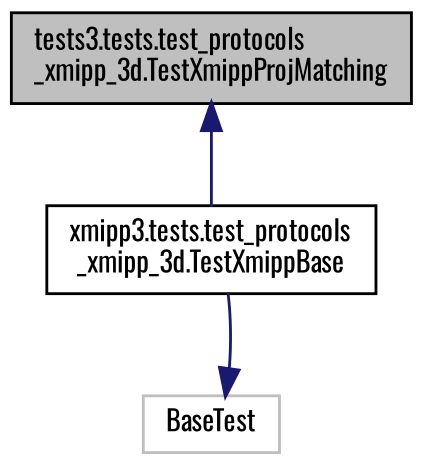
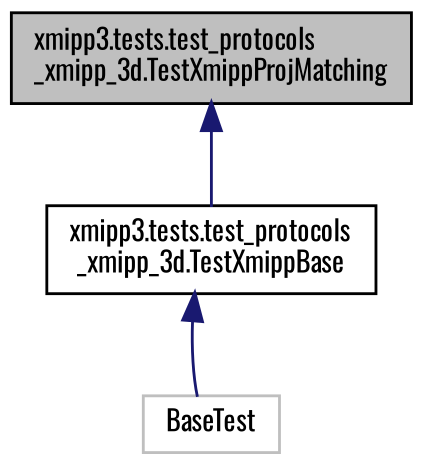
node "tests3.tests.test_protocols _xmipp_3d.TestXmippProjMatching": label "tests3.tests.test_protocols _xmipp_3d.TestXmippProjMatching" -> "xmipp3.tests.test_protocols _xmipp_3d.TestXmippProjMatching"
edge "xmipp3.tests.test_protocols _xmipp_3d.TestXmippBase" -> "BaseTest": reversed
